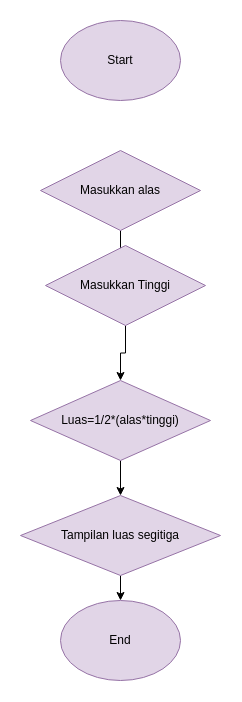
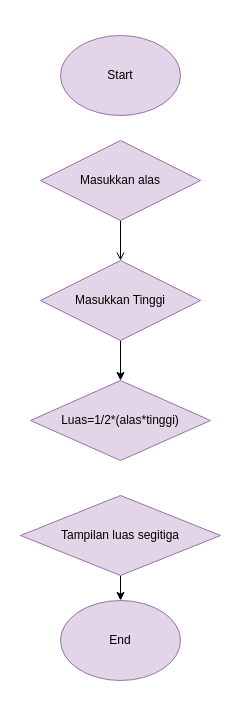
node "Start": moved (121, 61) -> (121, 76)
node "Masukkan alas": moved (121, 191) -> (121, 181)
node "Masukkan Tinggi": moved (126, 286) -> (121, 301)
edge "Luas=1/2*(alas*tinggi)" -> "Tampilan luas segitiga": removed
